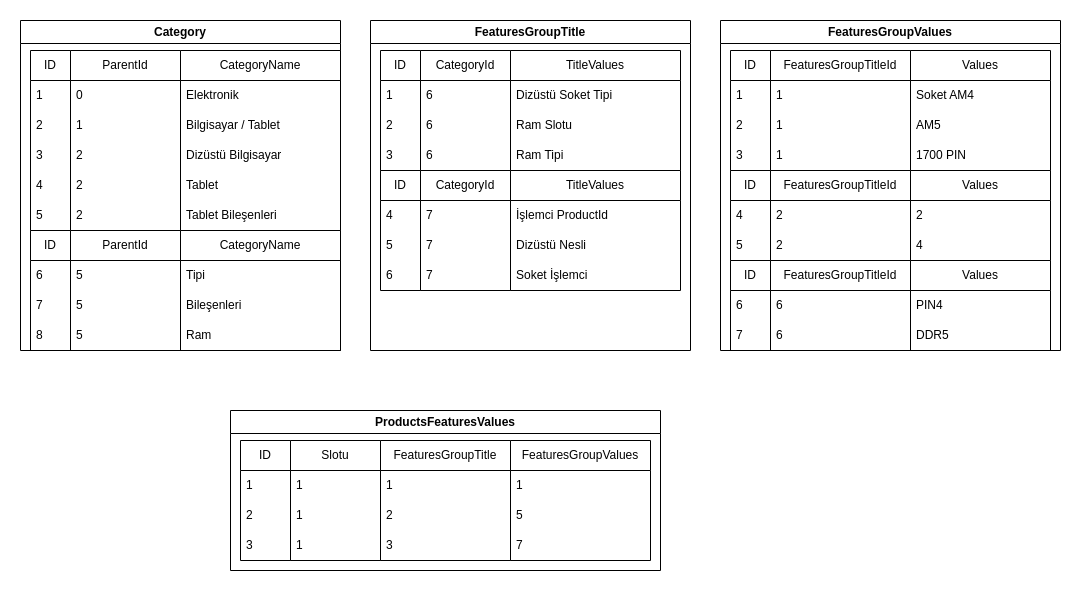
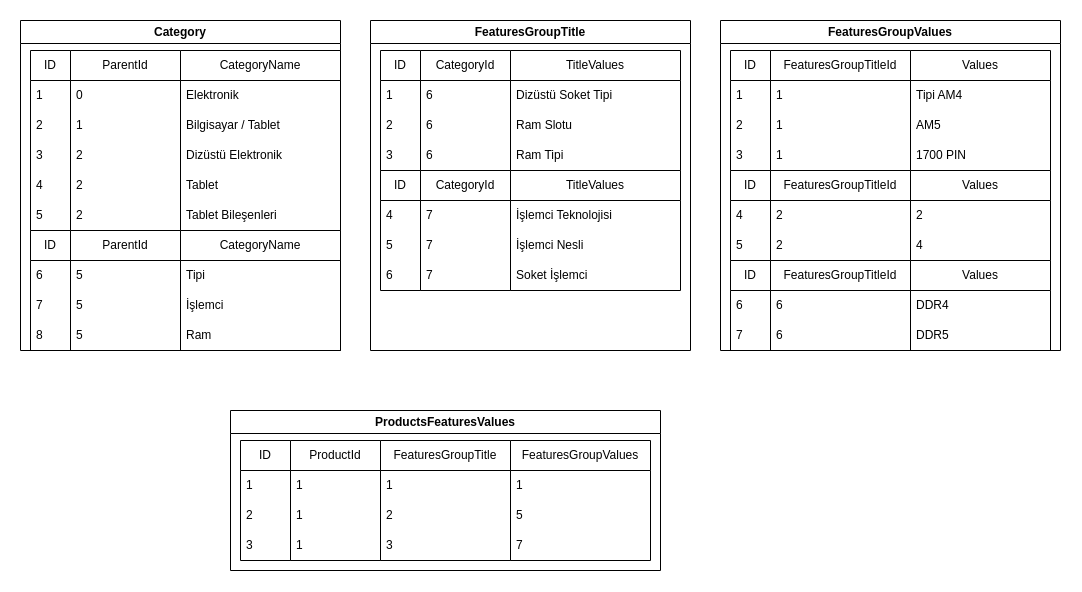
node "Soket AM4": label "Soket AM4" -> "Tipi AM4"
node "Dizüstü Bilgisayar": label "Dizüstü Bilgisayar" -> "Dizüstü Elektronik"
node "İşlemci ProductId": label "İşlemci ProductId" -> "İşlemci Teknolojisi"
node "Dizüstü Nesli": label "Dizüstü Nesli" -> "İşlemci Nesli"
node "Bileşenleri": label "Bileşenleri" -> "İşlemci"
node "PIN4": label "PIN4" -> "DDR4"
node "Slotu": label "Slotu" -> "ProductId"
